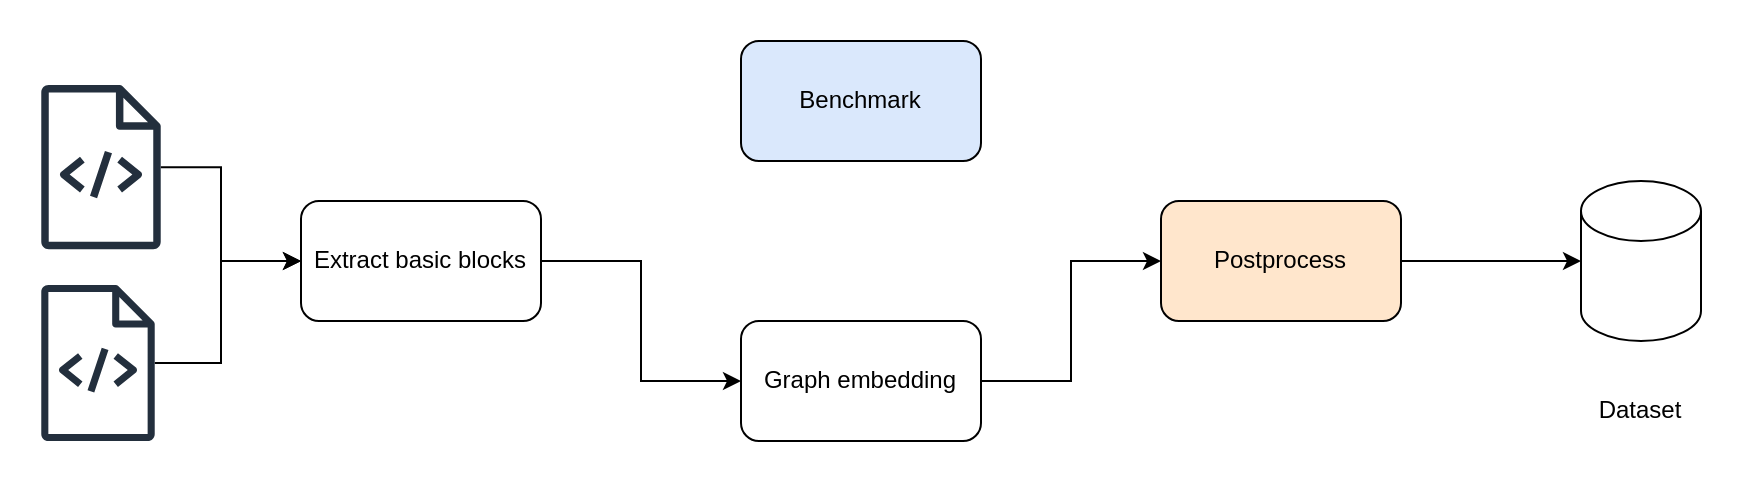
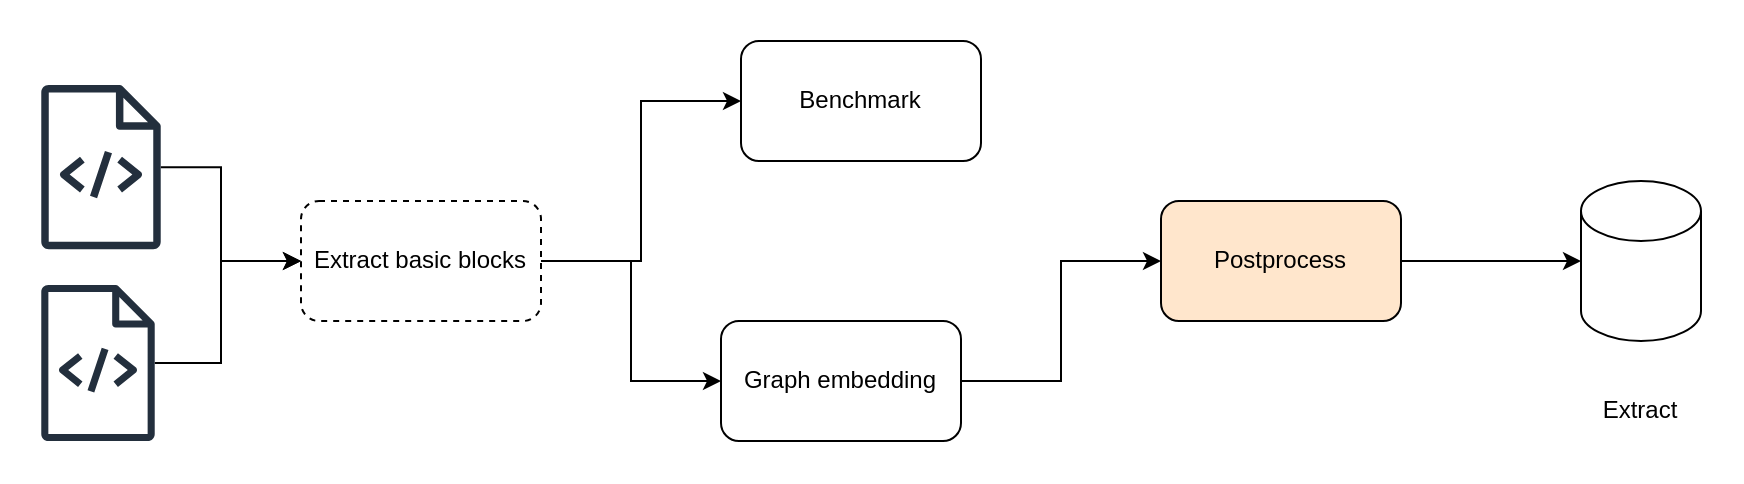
node "Benchmark": fillcolor #dae8fc -> #ffffff
edge "Extract basic blocks" -> "Benchmark": added
node "Extract basic blocks": style solid -> dashed
node "Graph embedding": moved (861, 381) -> (841, 381)
node "Dataset": label "Dataset" -> "Extract"
